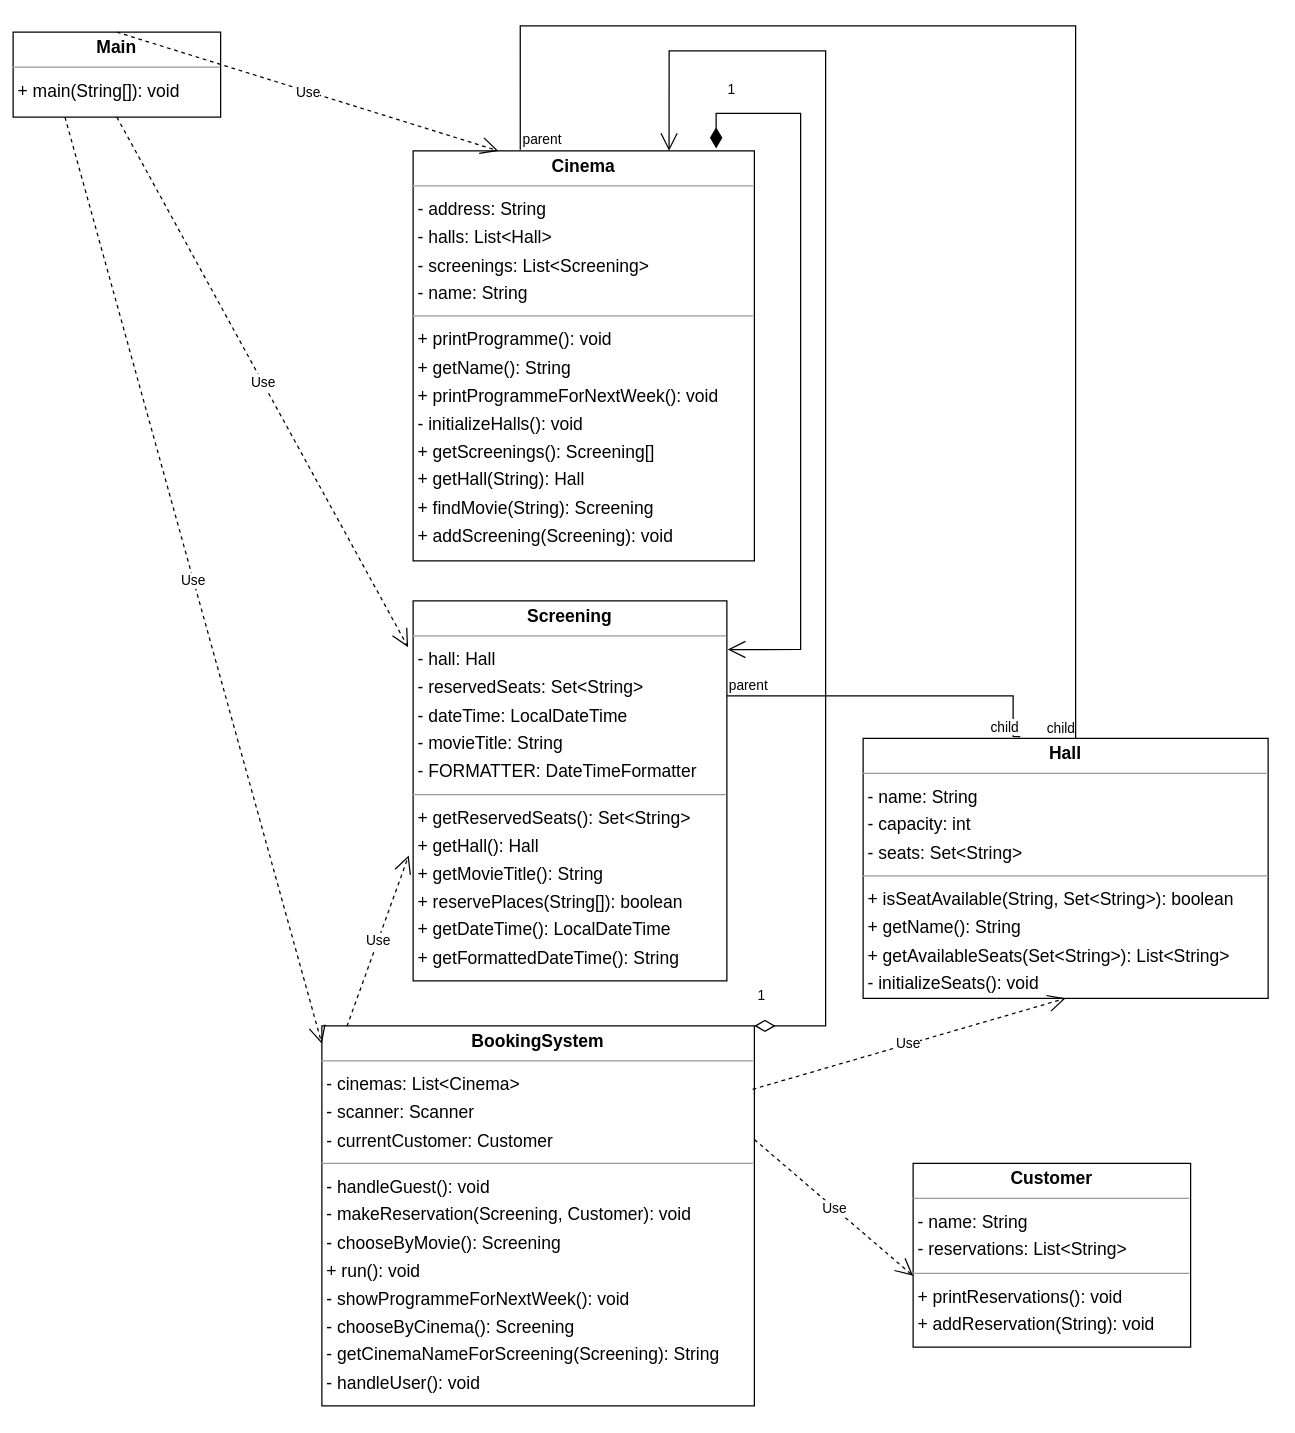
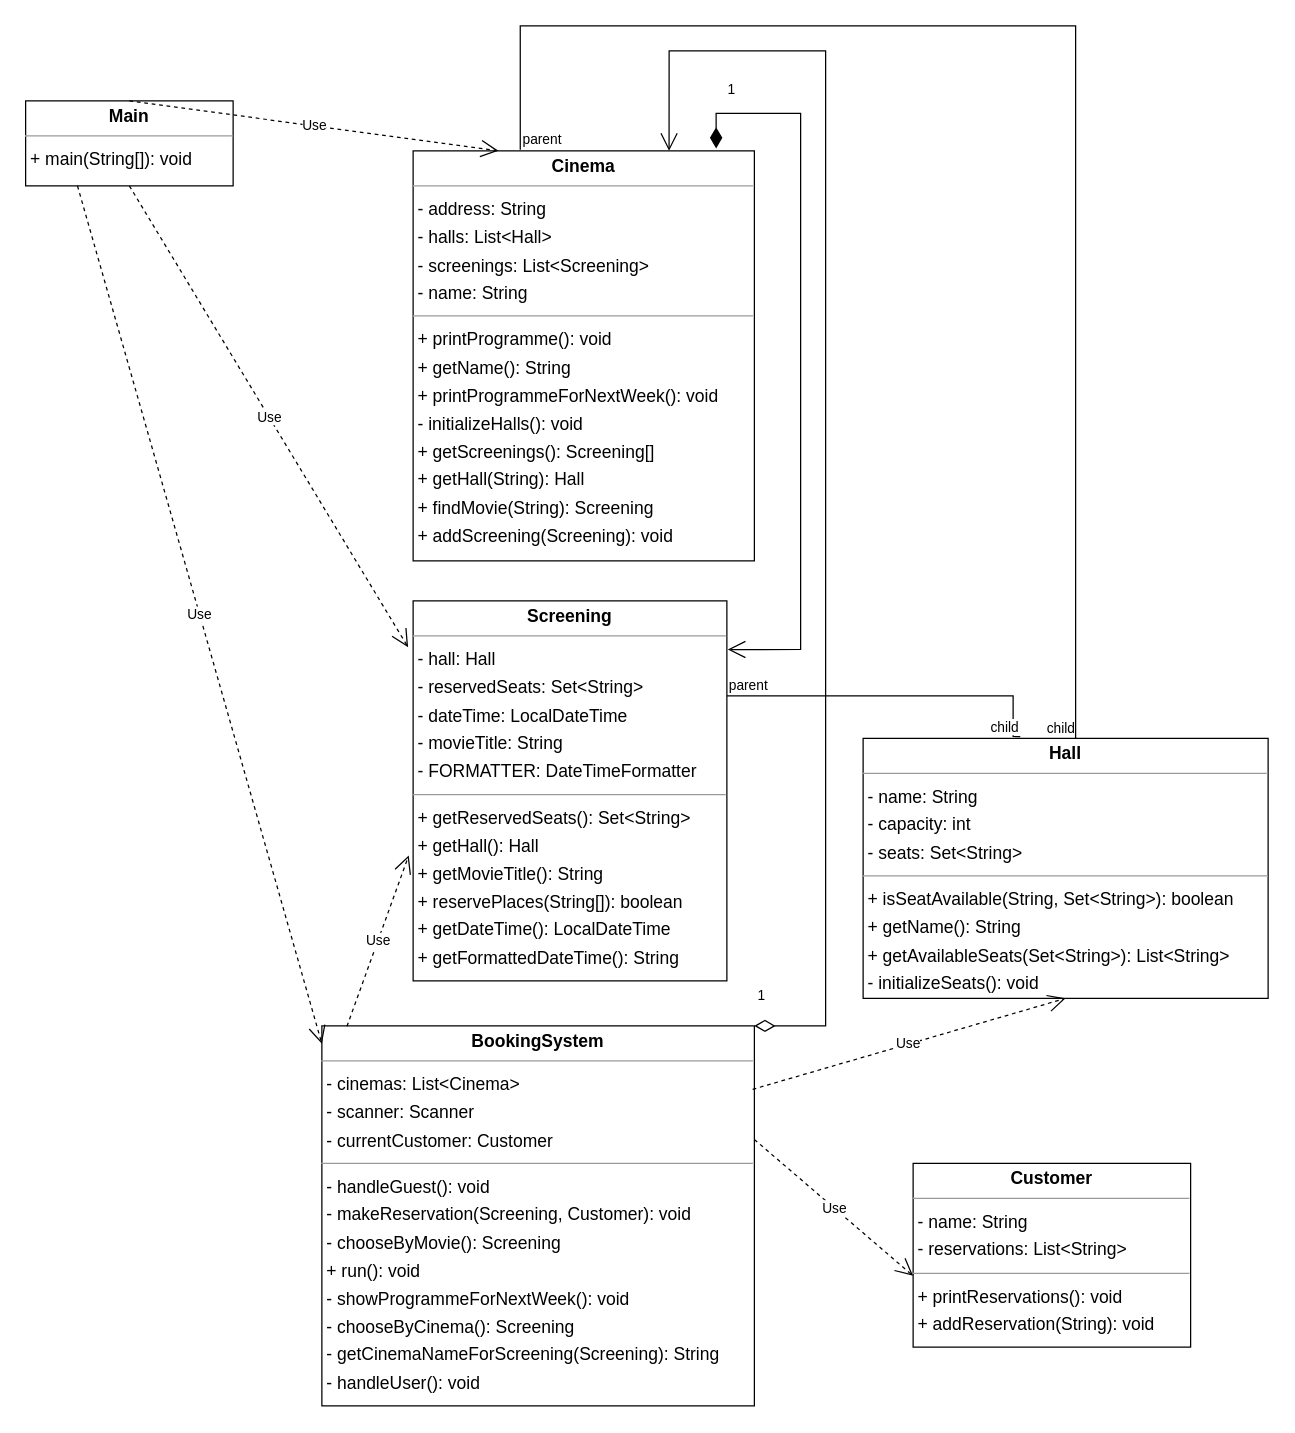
node "Main + main(String[]): void": moved (117, 74) -> (129, 143)
